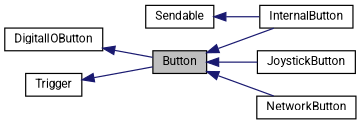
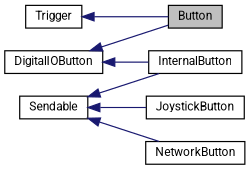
edge "InternalButton" -> "Button": now "InternalButton" -> "DigitalIOButton"
edge "JoystickButton" -> "Button": now "JoystickButton" -> "Sendable"
edge "NetworkButton" -> "Button": now "NetworkButton" -> "Sendable"
